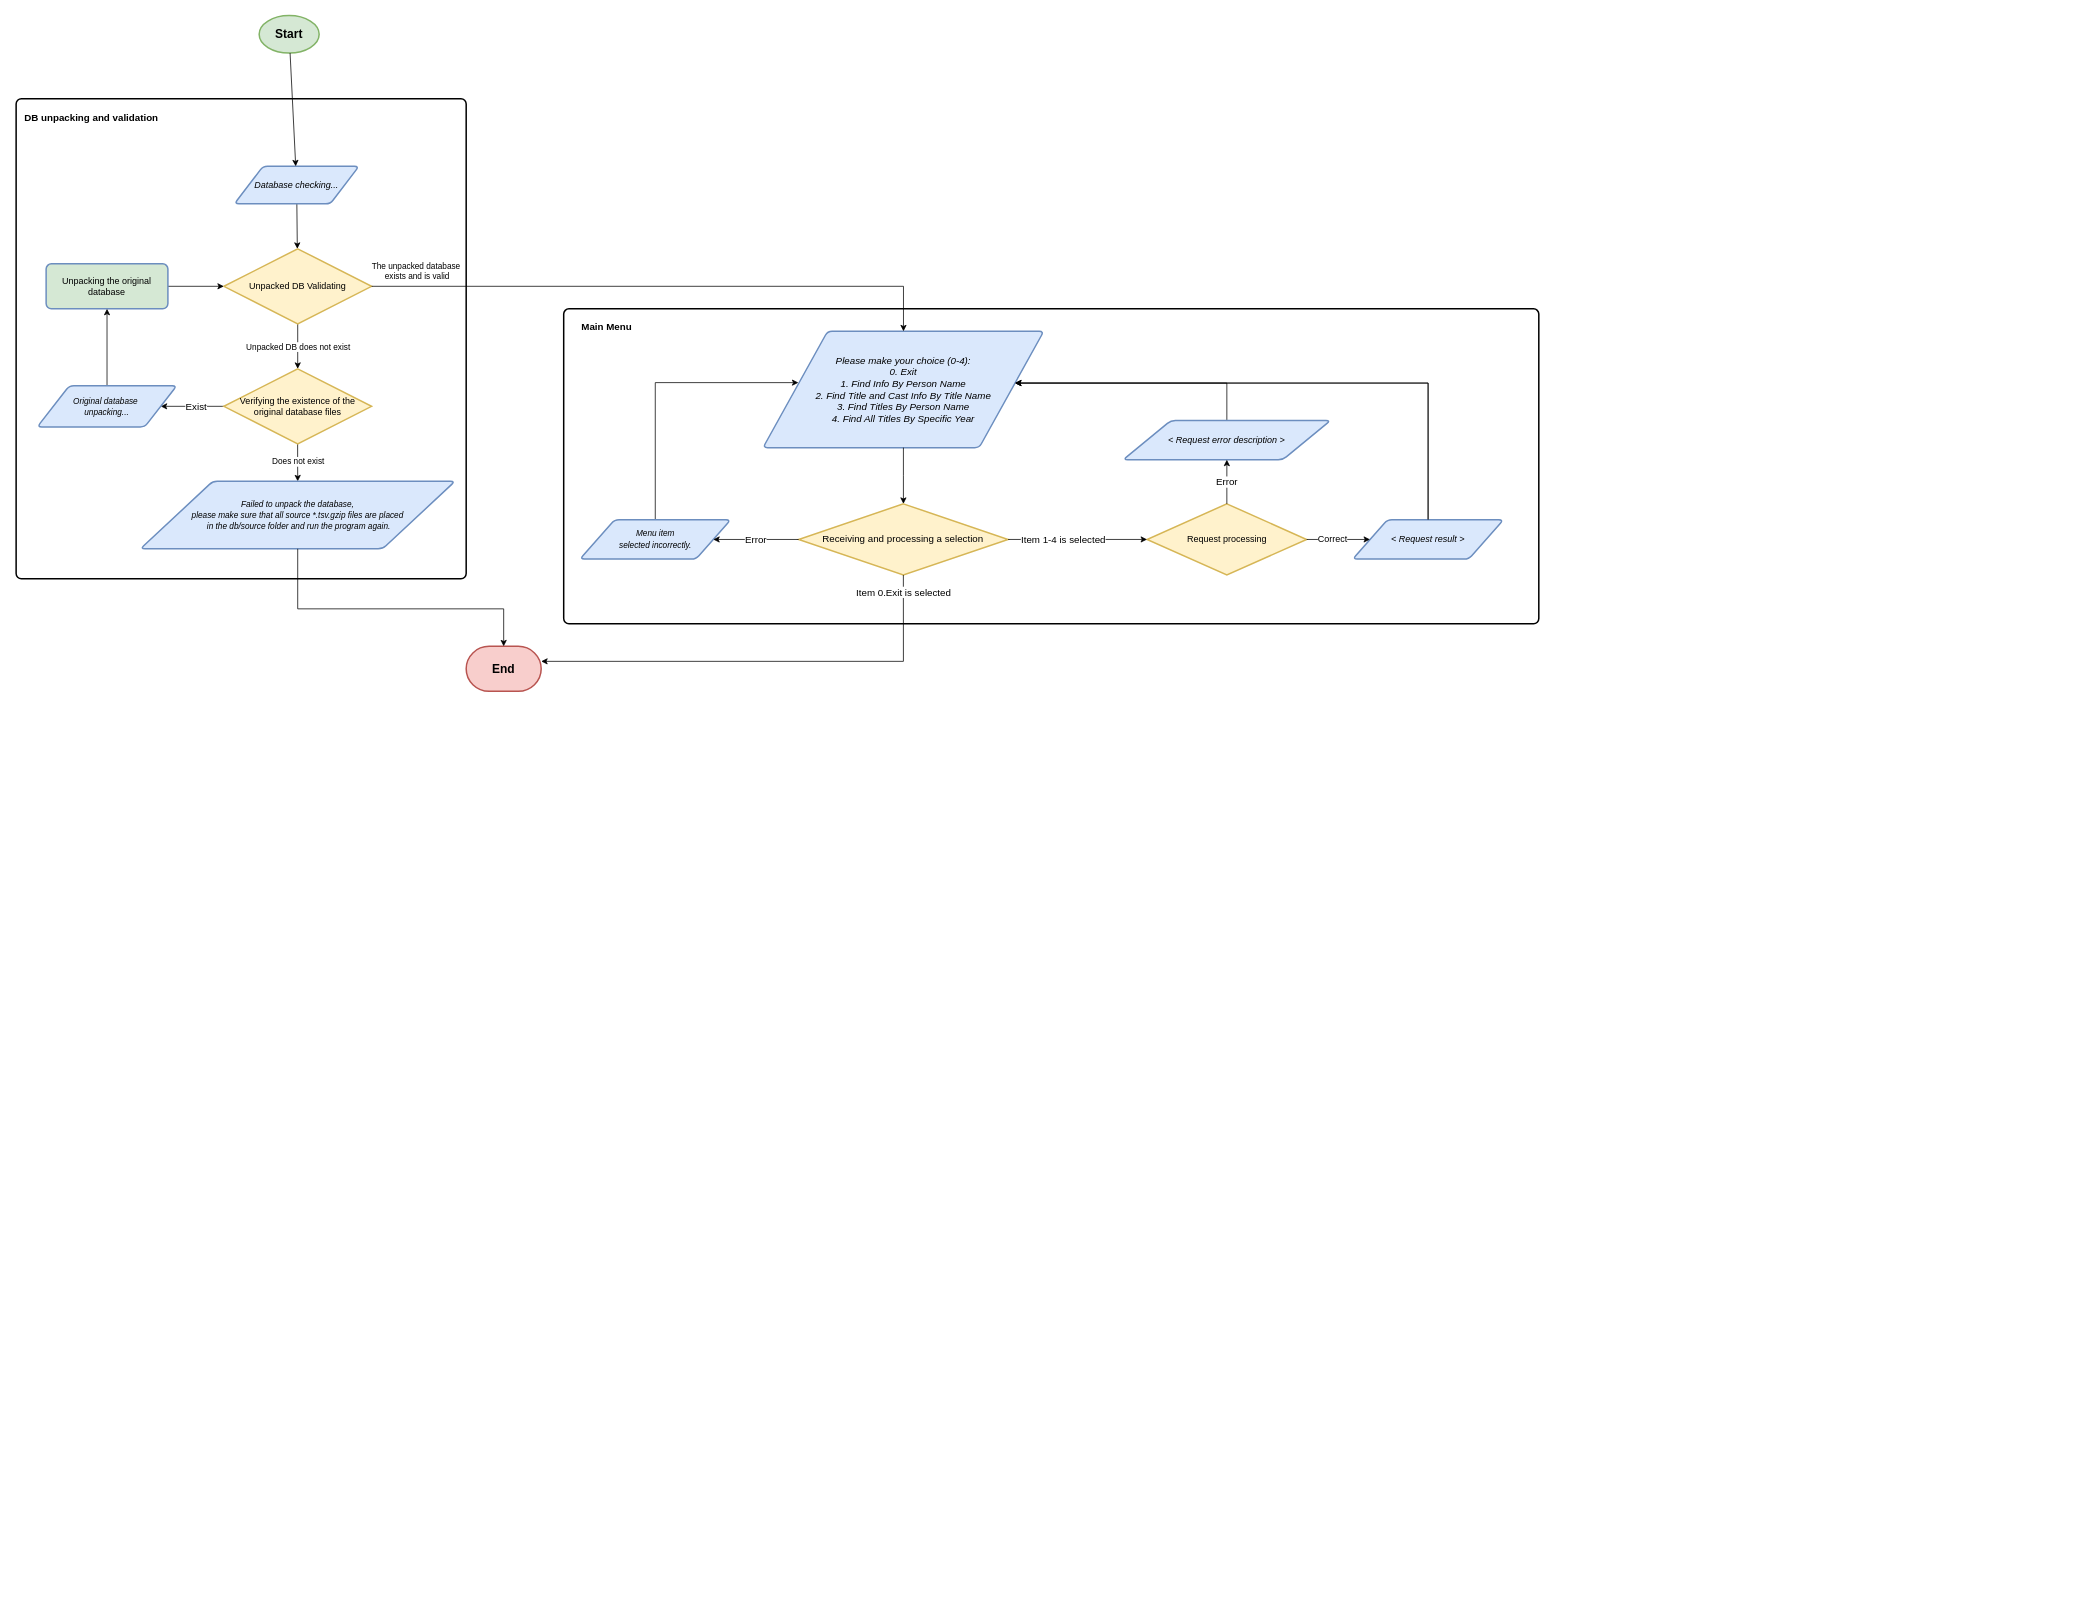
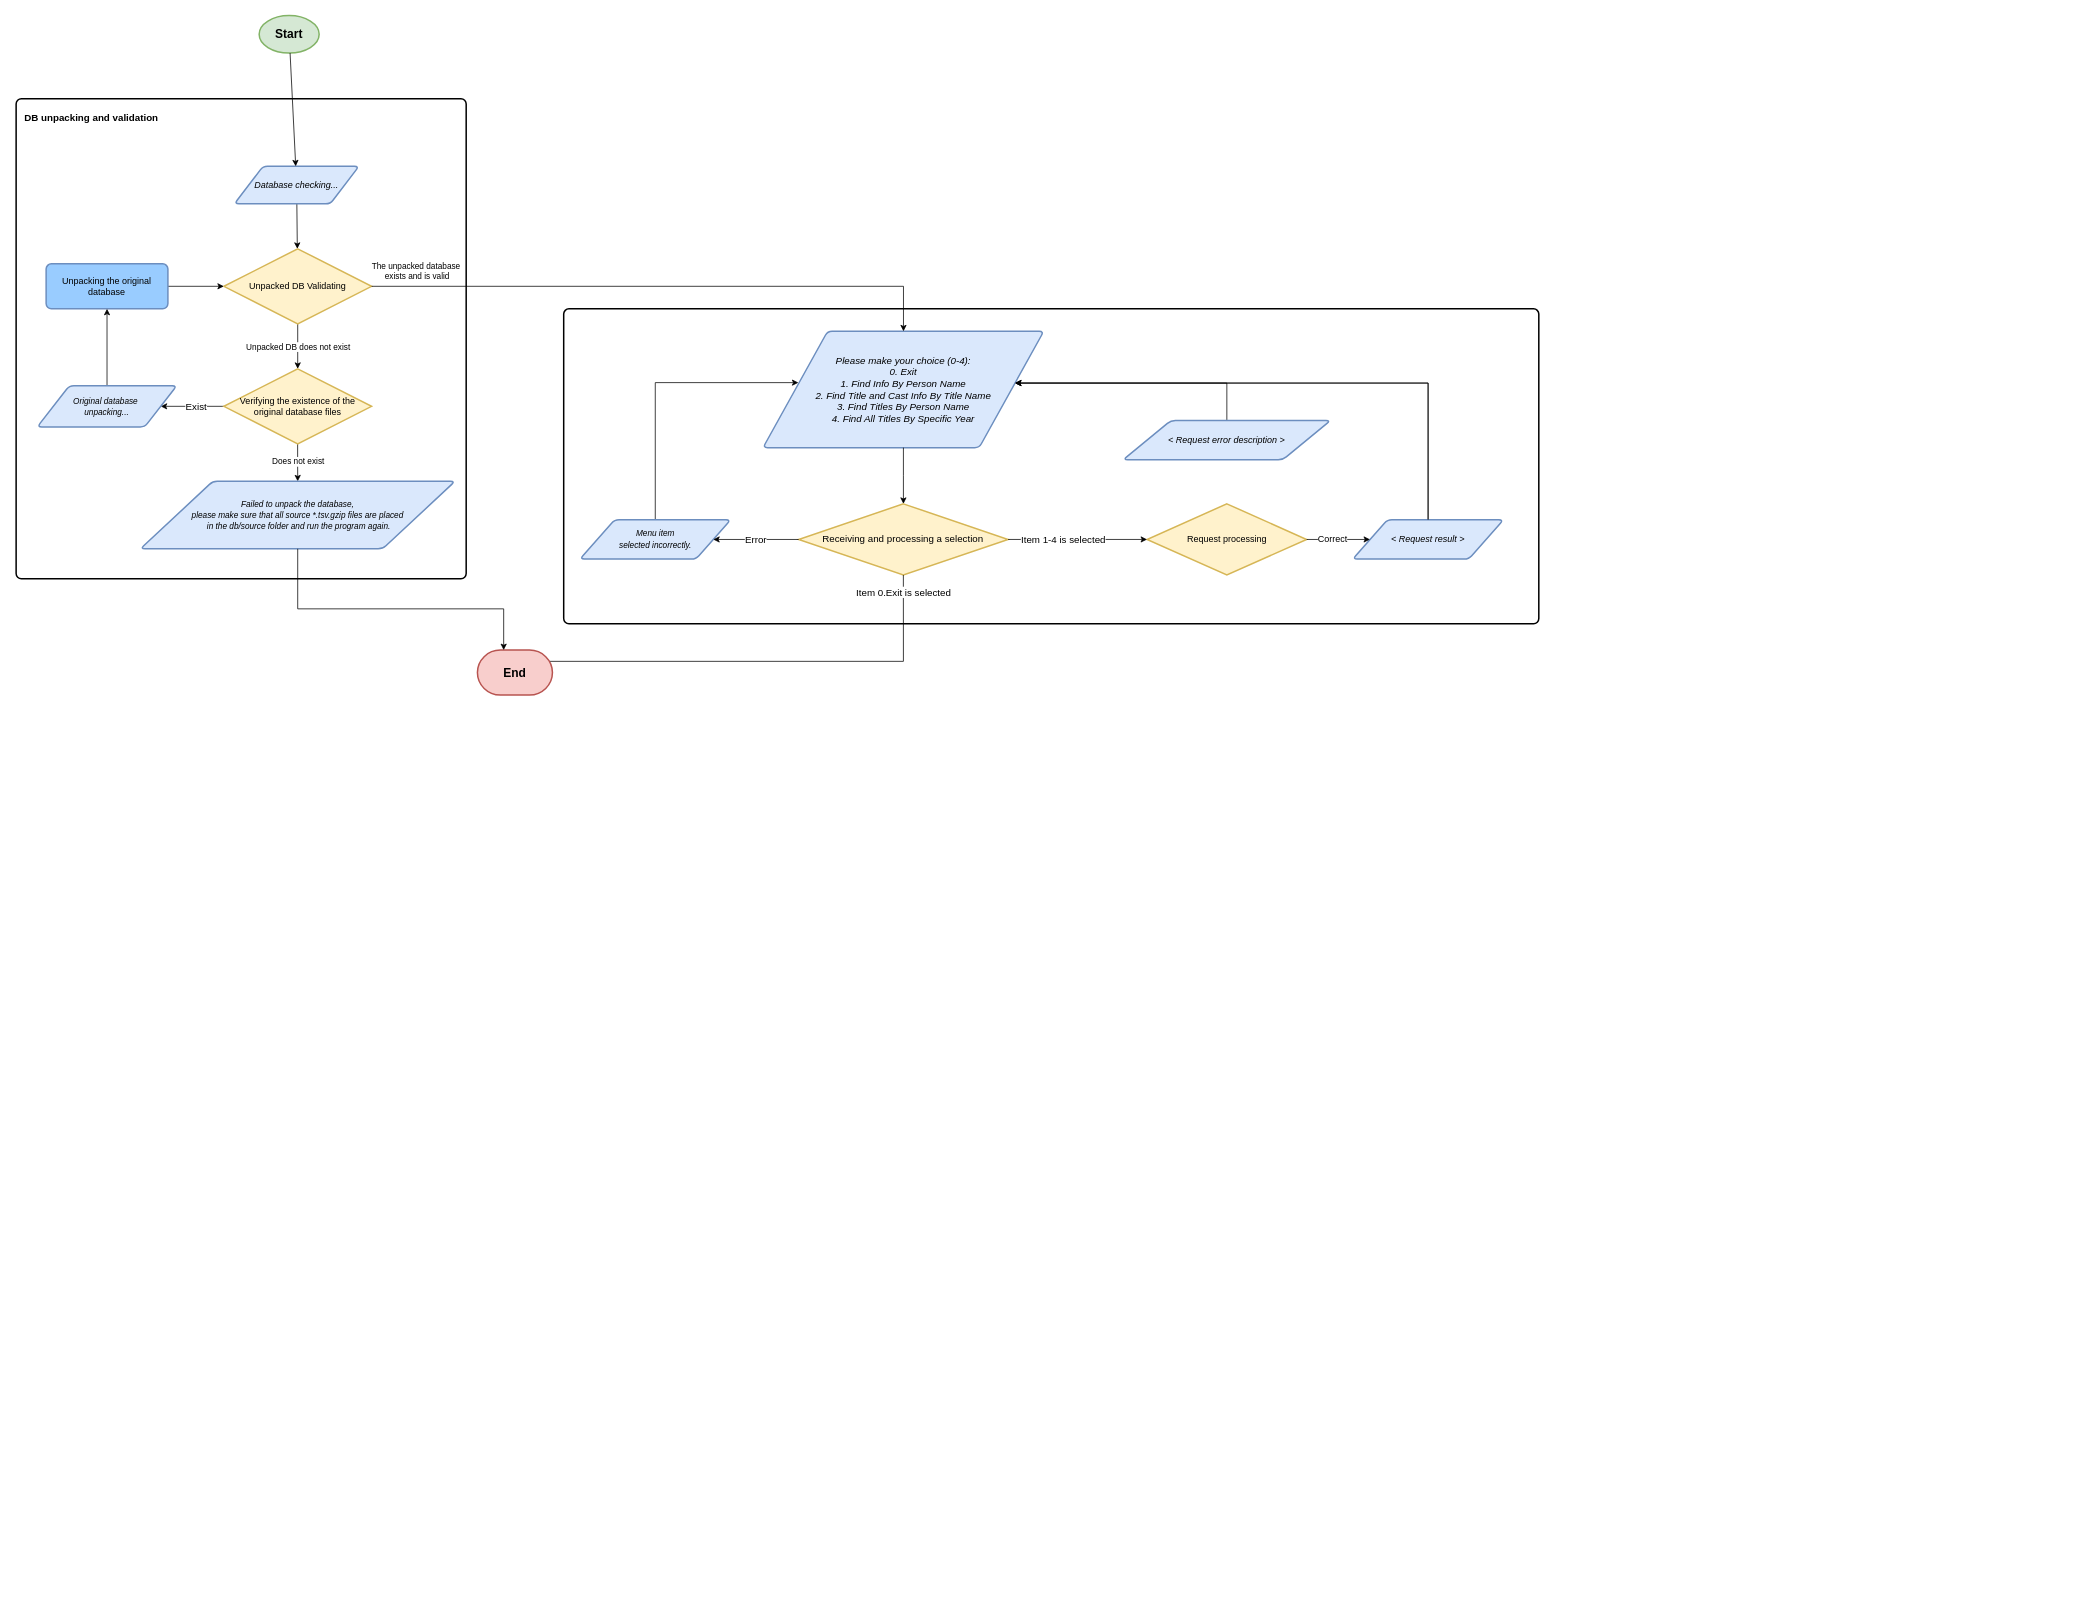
node "Unpacking the original database": fillcolor #d5e8d4 -> #99ccff
node "Main Menu": removed
edge "Request processing" -> "< Request error description >": removed, label "Error"
node "End": moved (504, 669) -> (515, 672)
